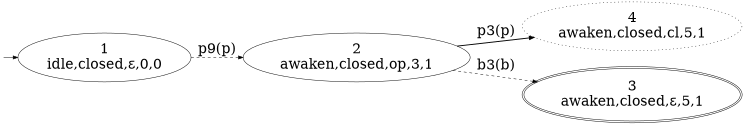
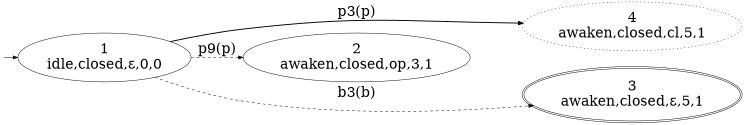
edge "2 awaken,closed,op,3,1" -> "4 awaken,closed,cl,5,1": now "1 idle,closed,ε,0,0" -> "4 awaken,closed,cl,5,1"
edge "2 awaken,closed,op,3,1" -> "3 awaken,closed,ε,5,1": now "1 idle,closed,ε,0,0" -> "3 awaken,closed,ε,5,1"
